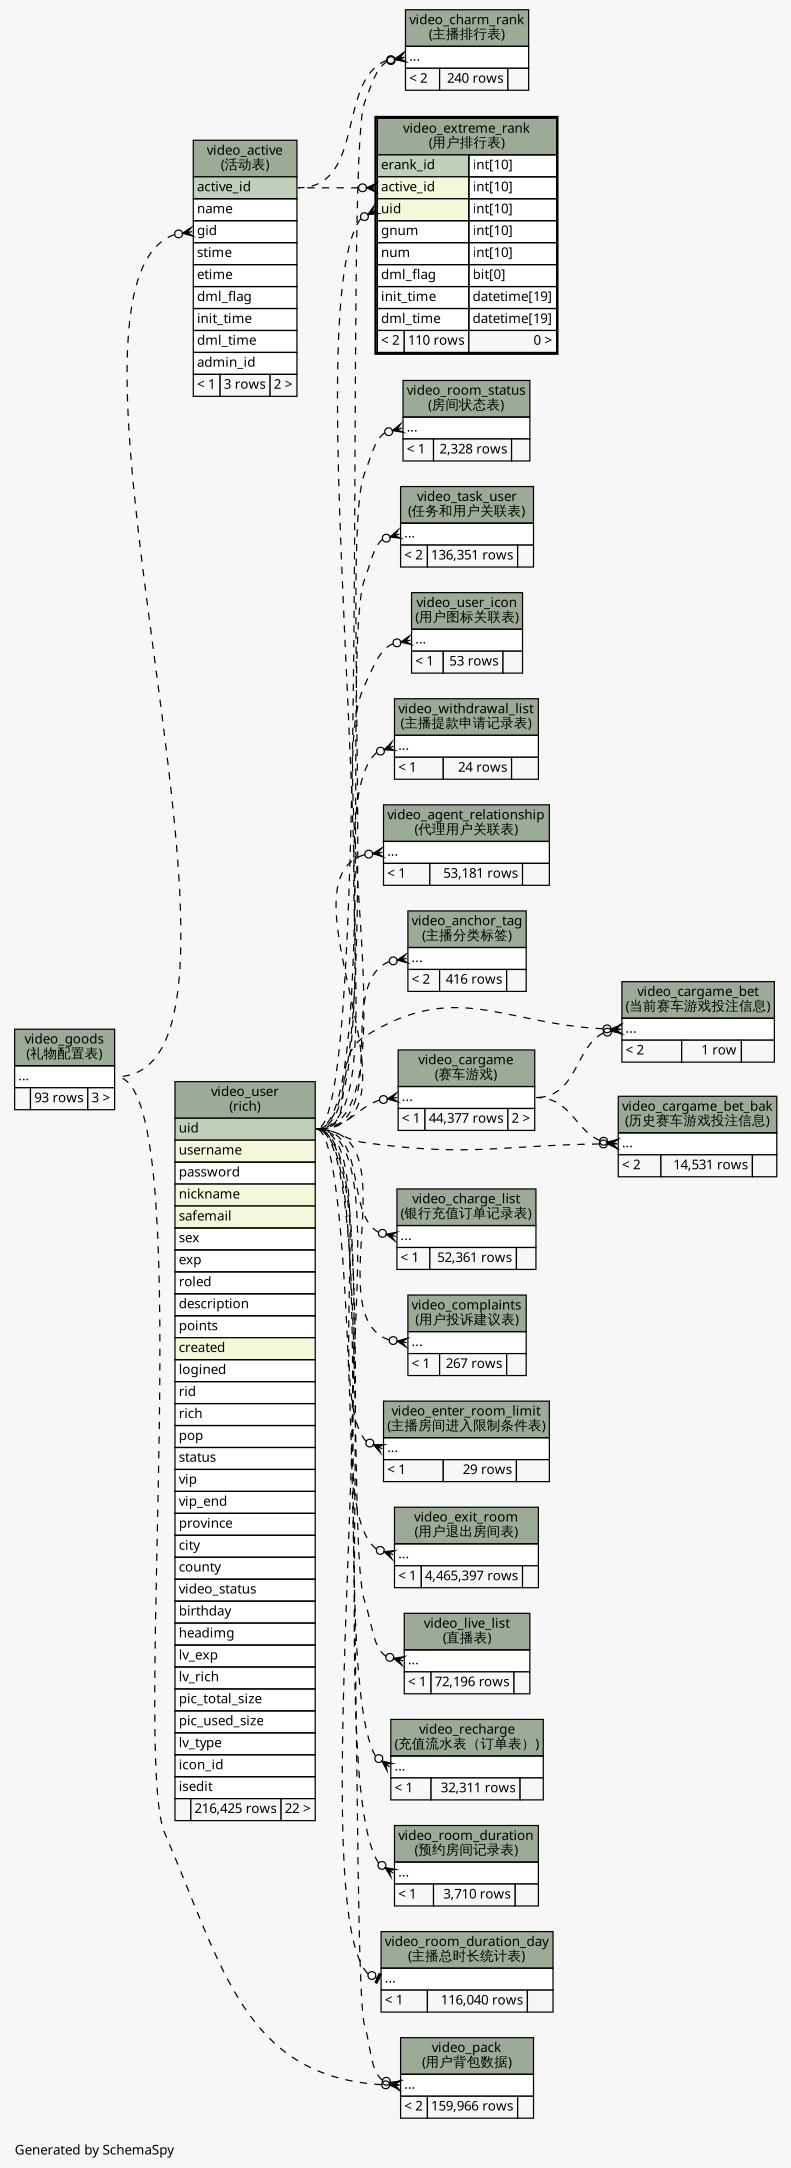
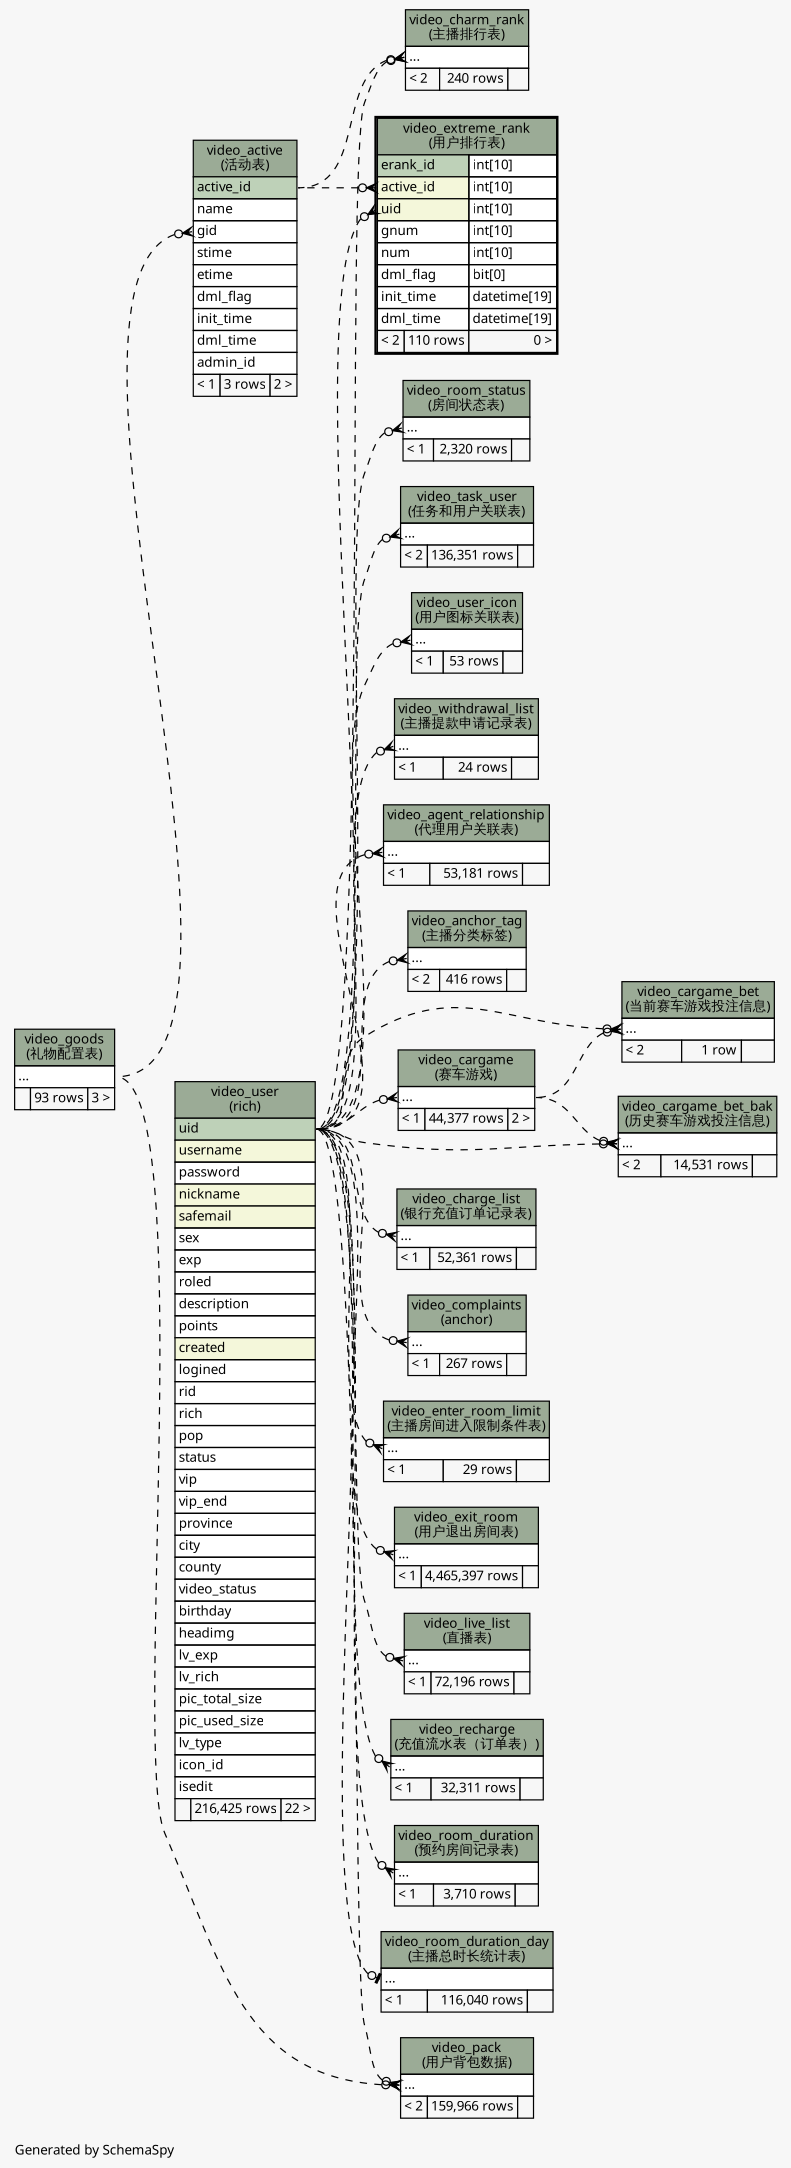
node "video_room_status": text "2,328 rows" -> "2,320 rows"
node "video_complaints": text "(用户投诉建议表)" -> "(anchor)"
